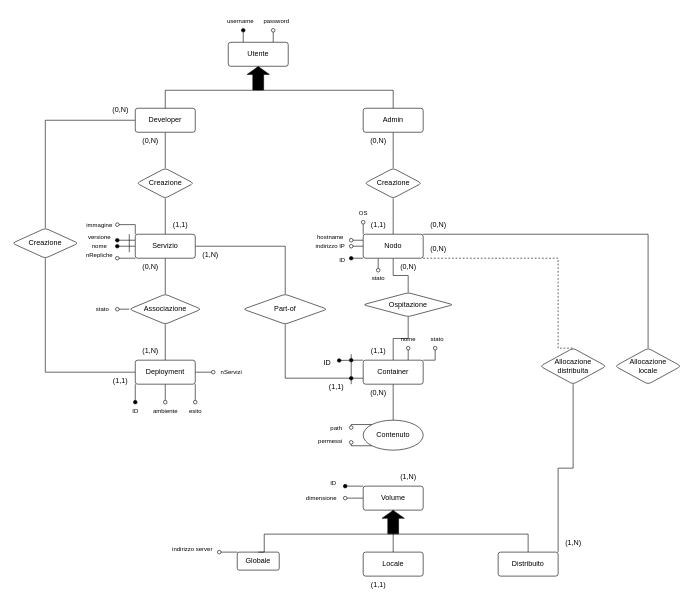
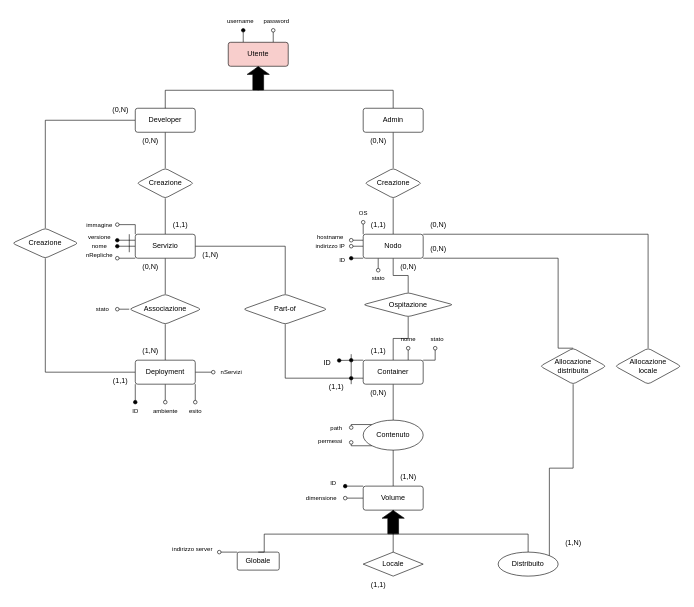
node "Utente": fillcolor #ffffff -> #f8cecc
edge "Nodo" -- "Allocazione distribuita": style dashed -> solid
edge "Contenuto" -- "Volume": added
node "Locale": shape rounded rectangle -> diamond
node "Distribuito": shape rounded rectangle -> ellipse
